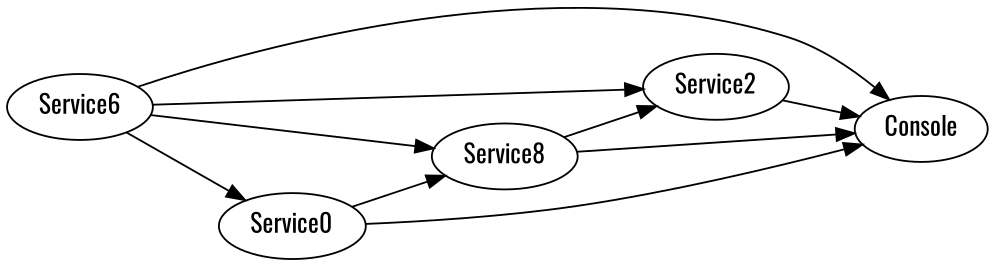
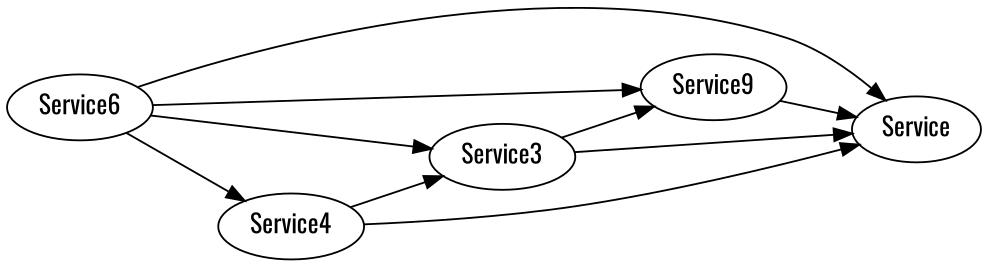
node "Service2": label "Service2" -> "Service9"
node "Console": label "Console" -> "Service"
node "Service8": label "Service8" -> "Service3"
node "Service0": label "Service0" -> "Service4"
